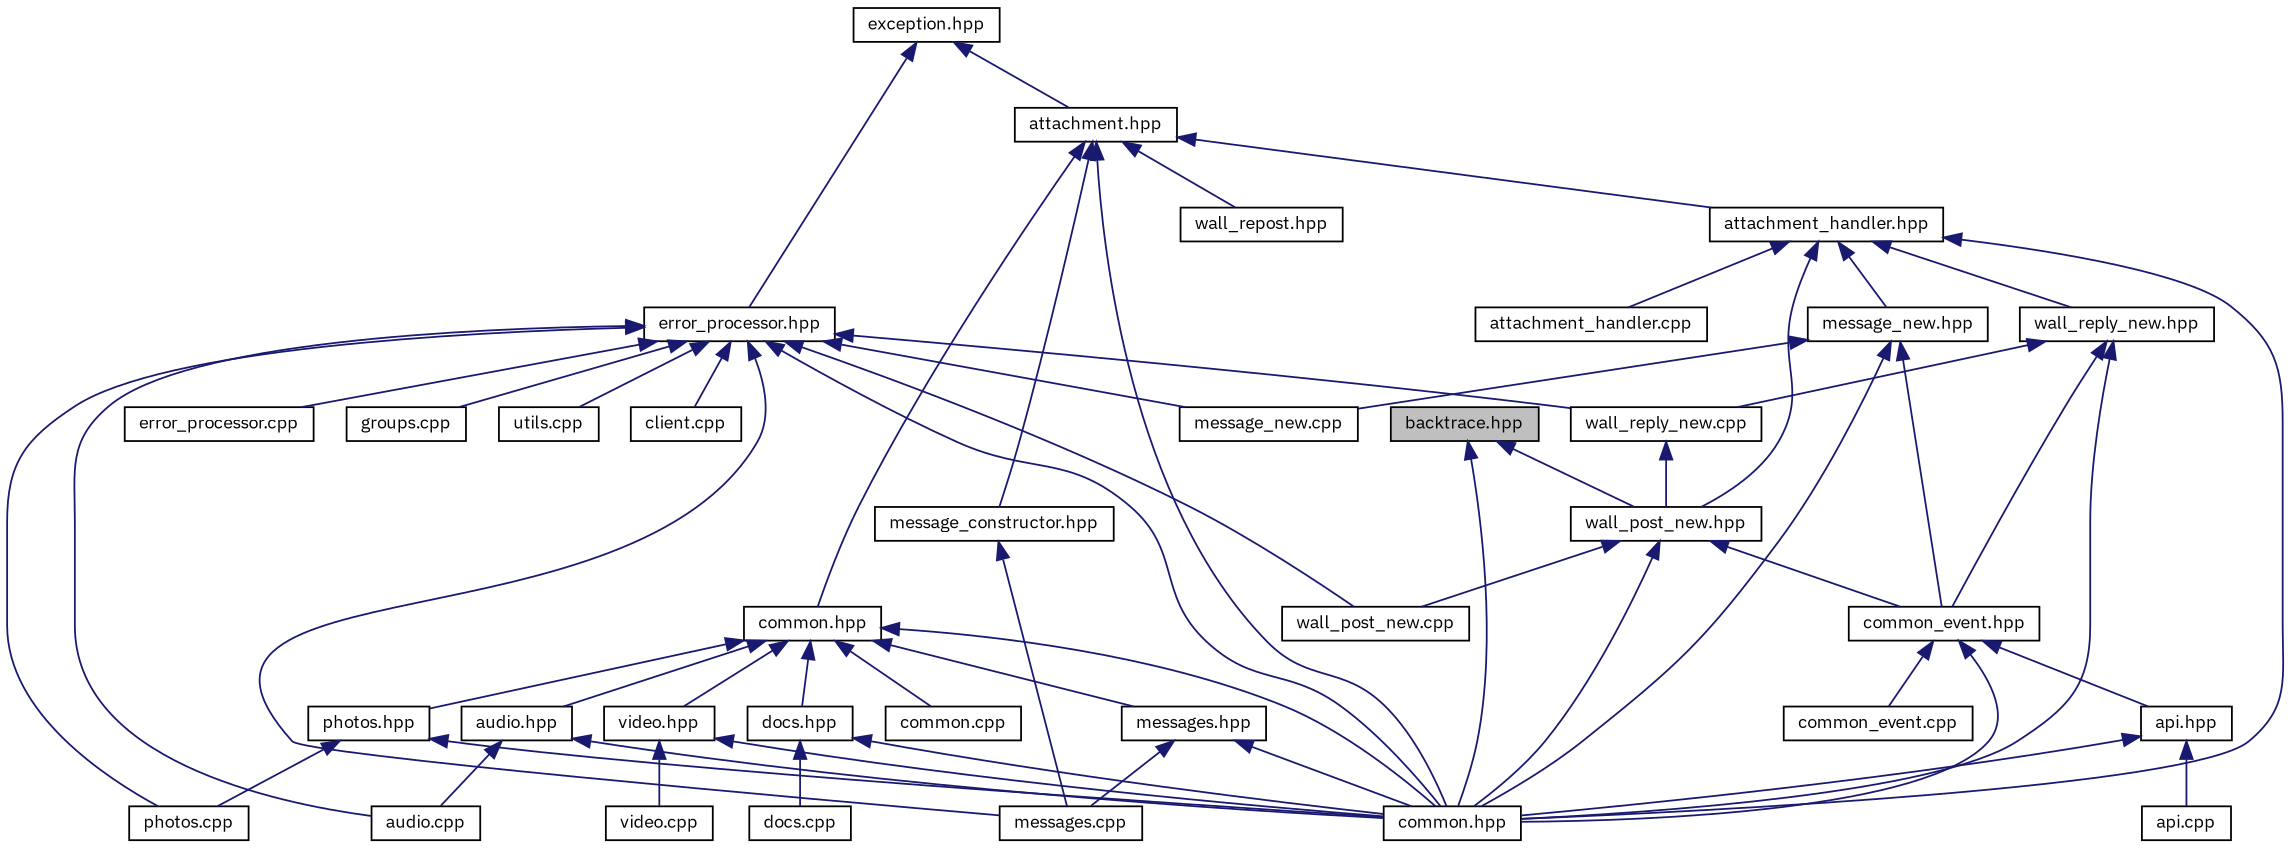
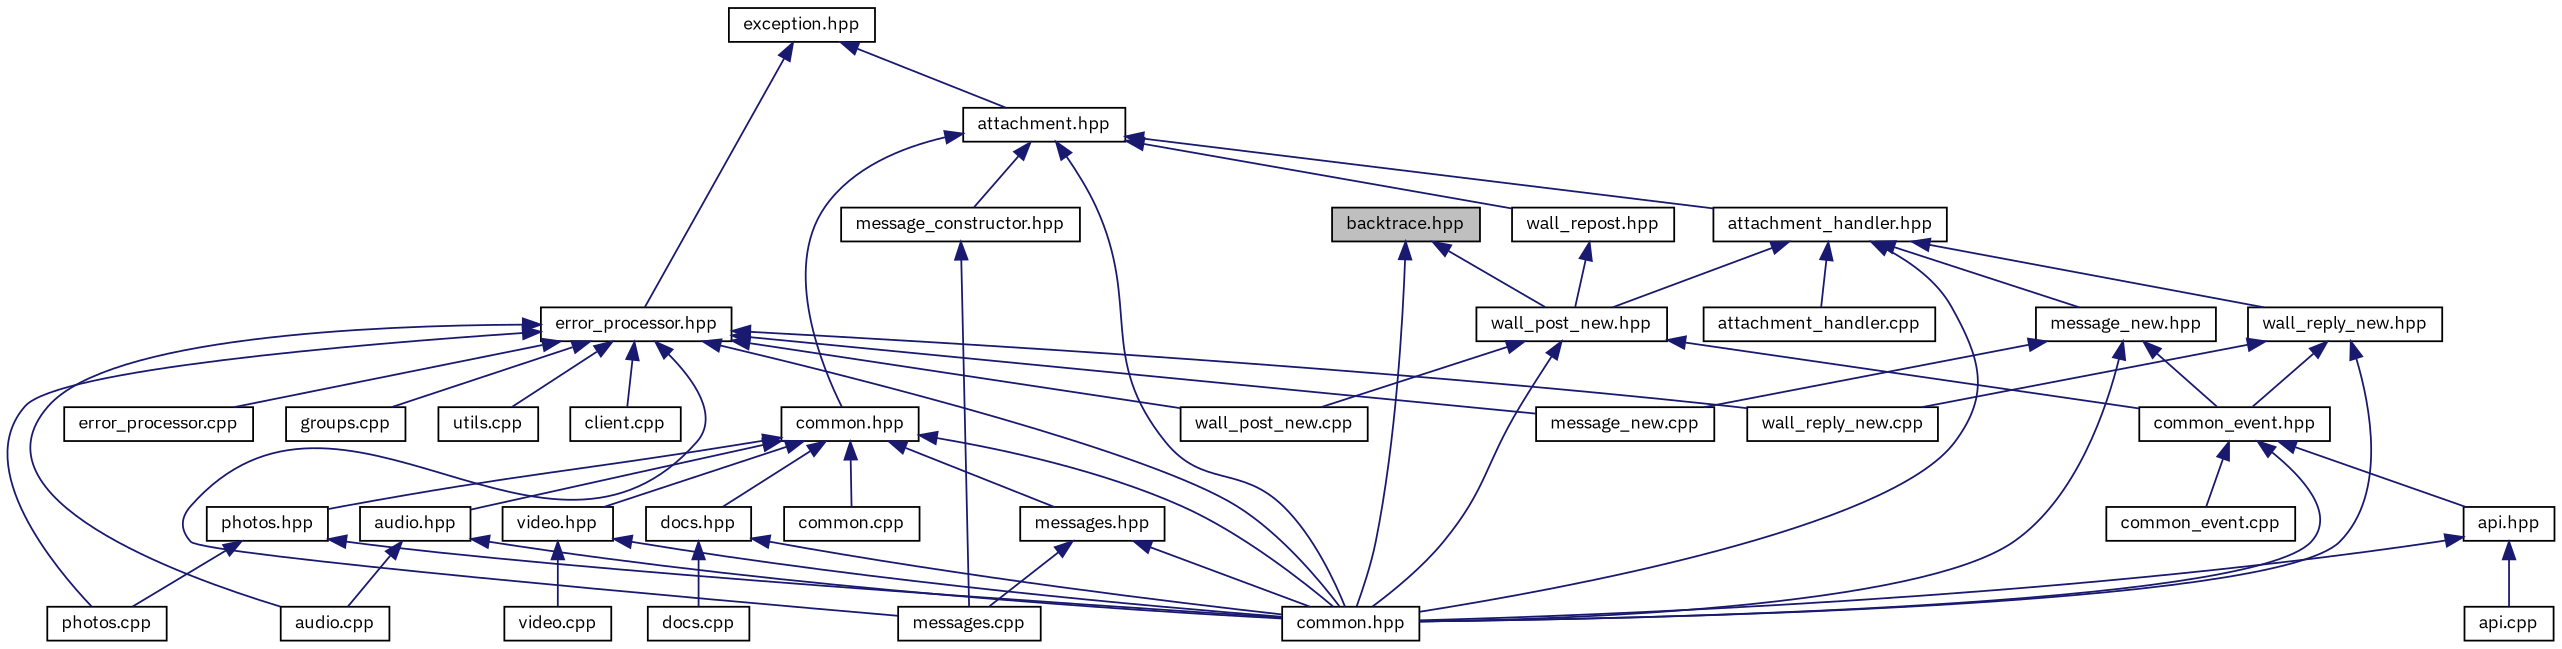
edge "wall_post_new.hpp" -> "wall_reply_new.cpp": now "wall_post_new.hpp" -> "wall_repost.hpp"
